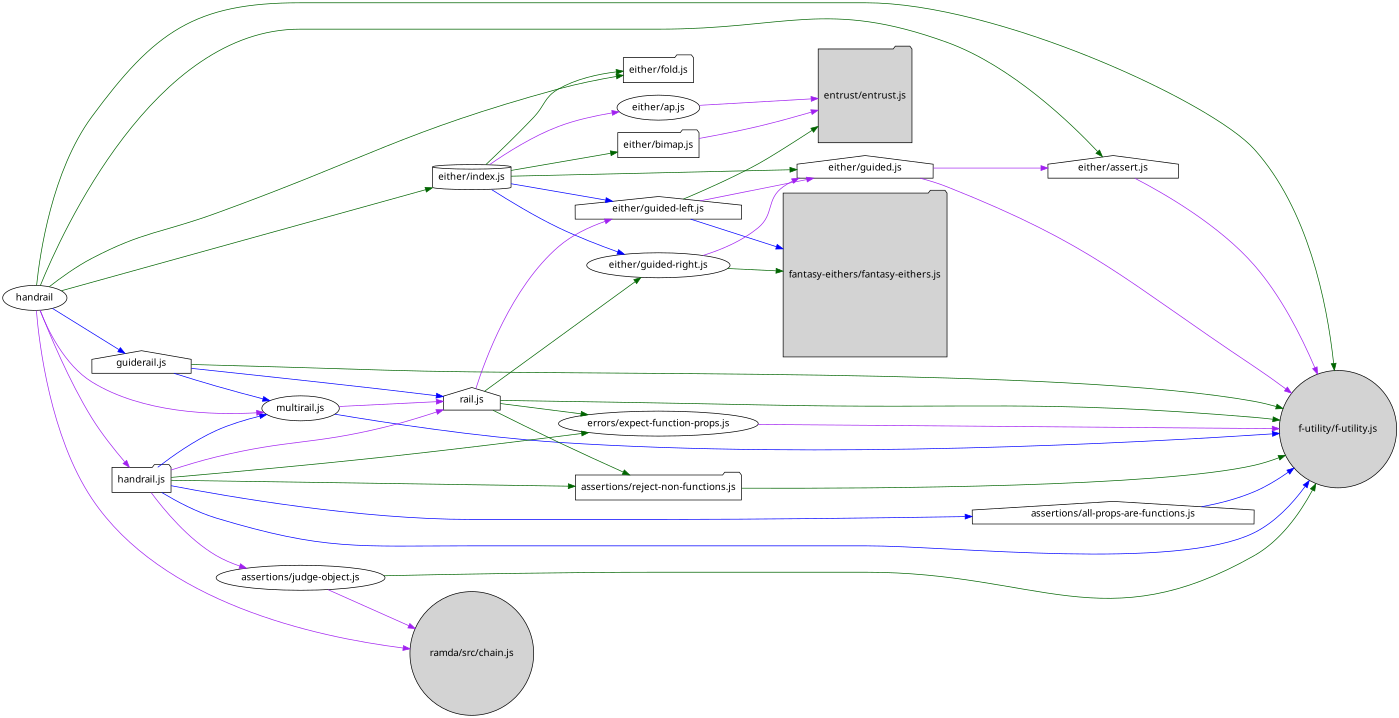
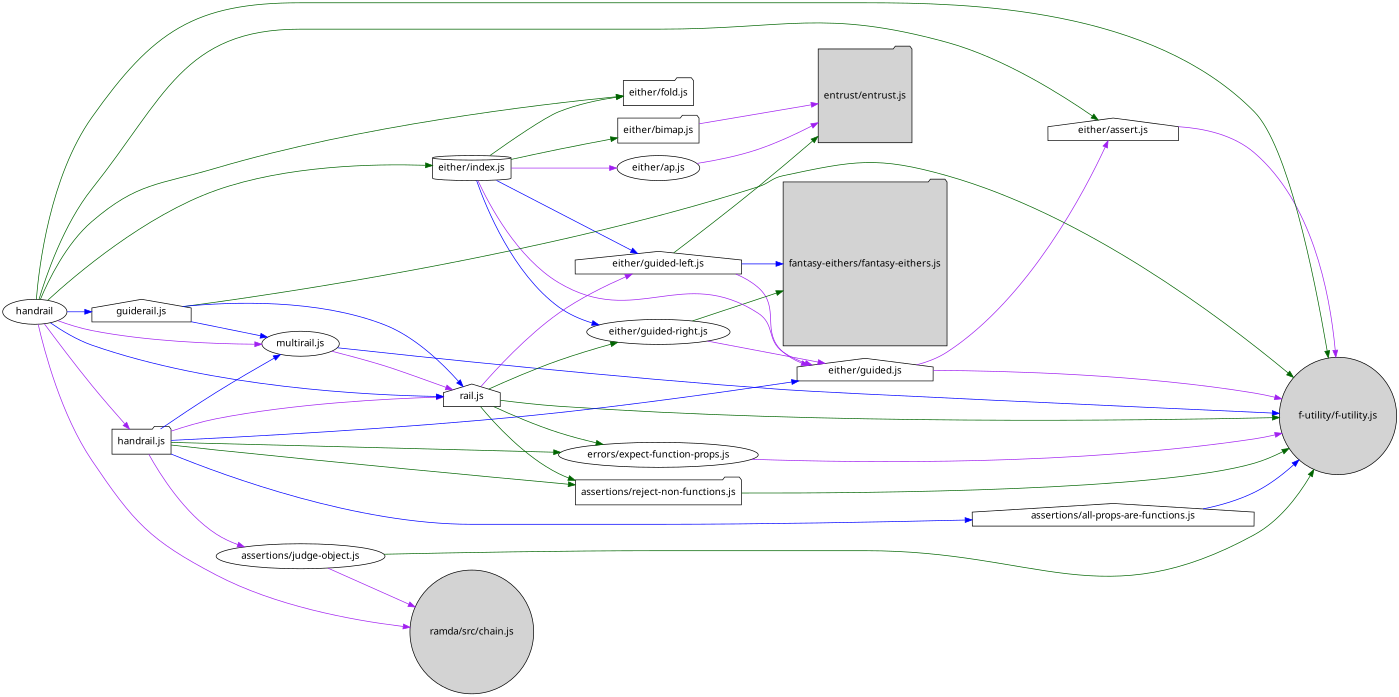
edge "either/index.js" -> "either/guided.js": color darkgreen -> purple
edge "handrail" -> "rail.js": added
edge "handrail.js" -> "f-utility/f-utility.js": now "handrail.js" -> "either/guided.js"
